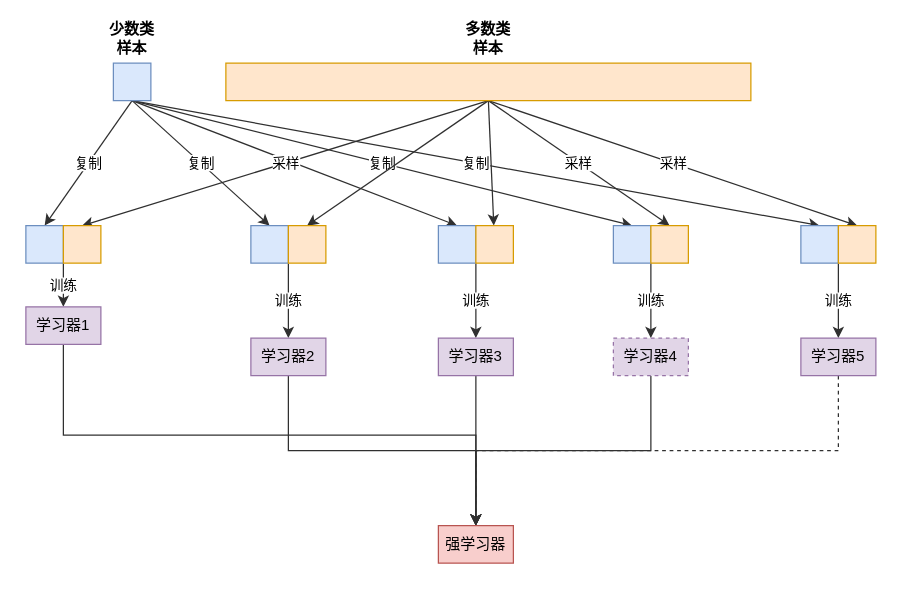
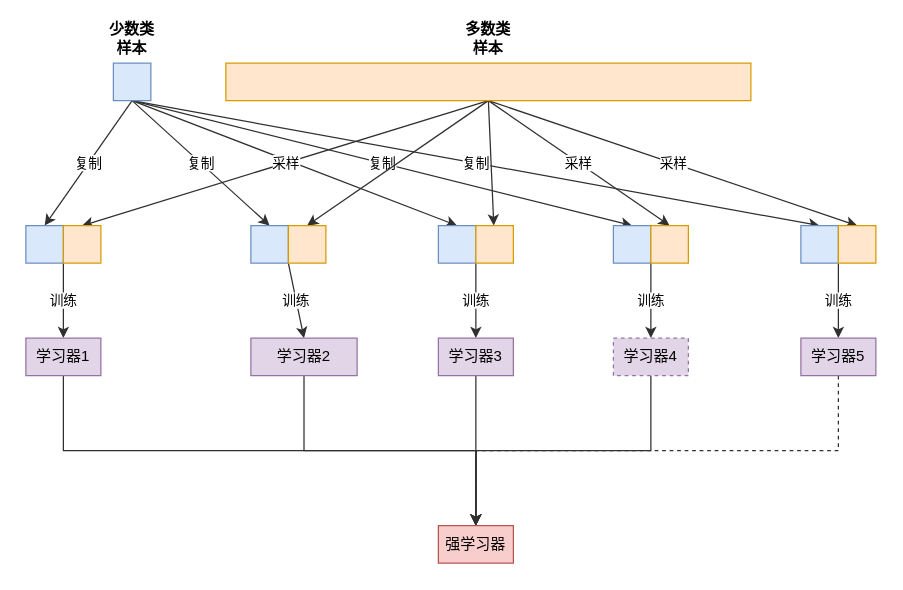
node "学习器1": moved (63, 326) -> (63, 357)
node "学习器2": size 75x38 -> 106x38
